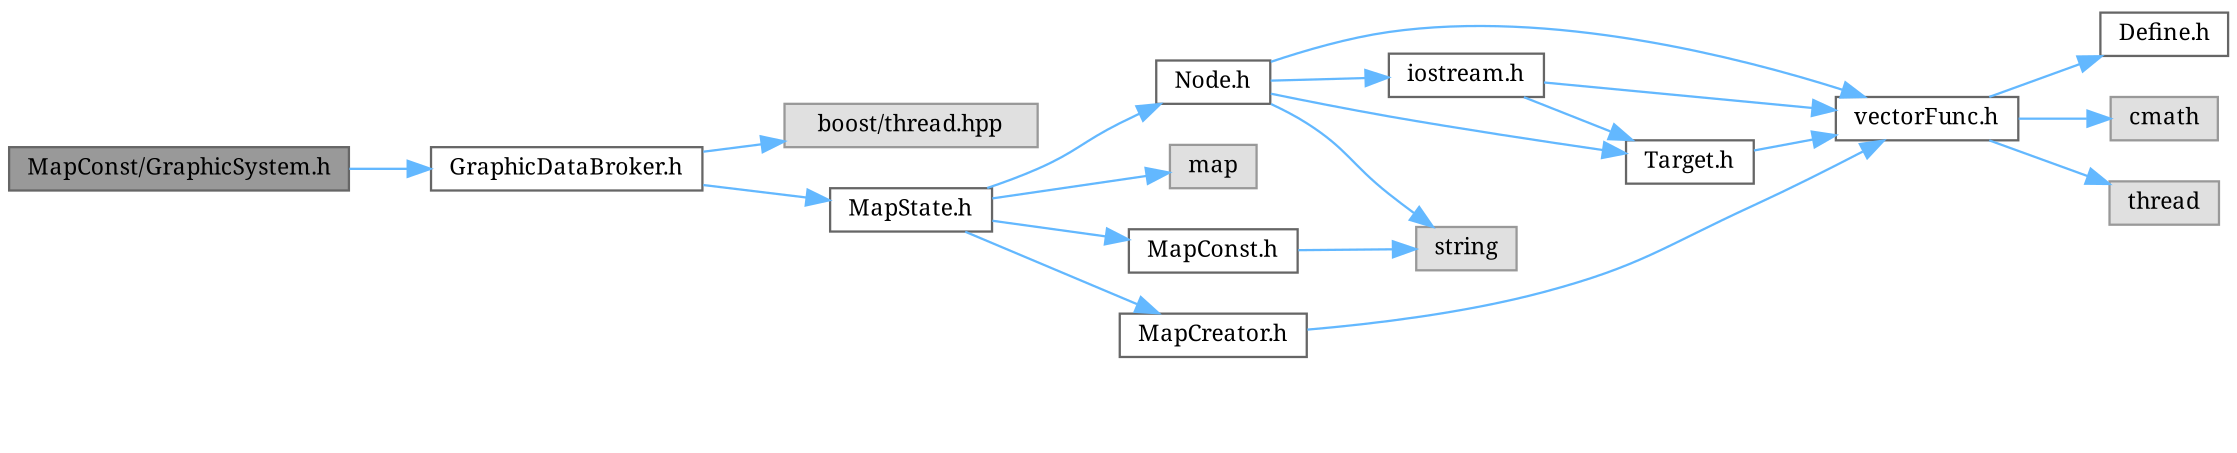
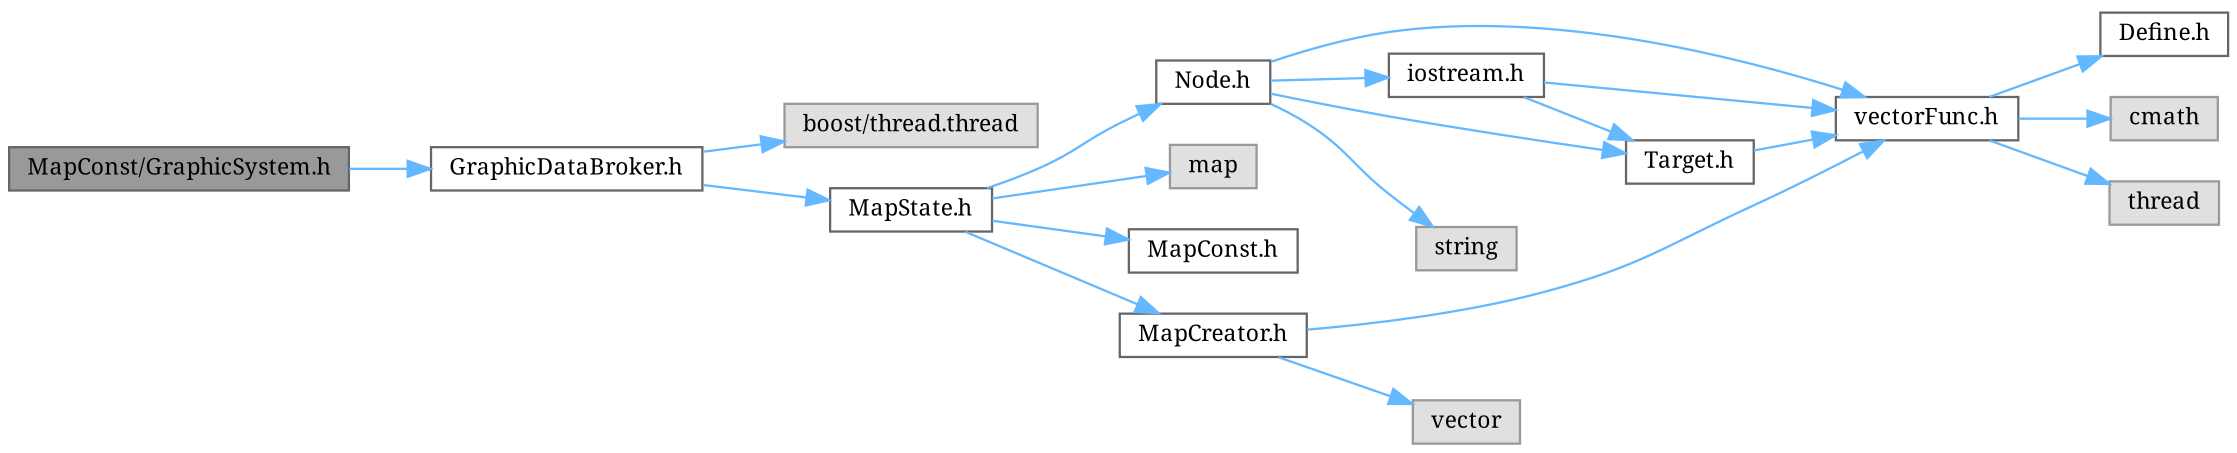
node "boost/thread.hpp": label "boost/thread.hpp" -> "boost/thread.thread"
edge "MapConst.h" -> "string": removed
node "vector": added
